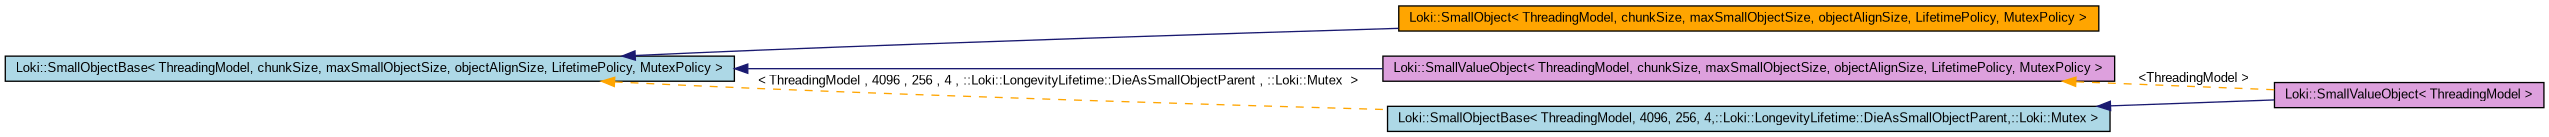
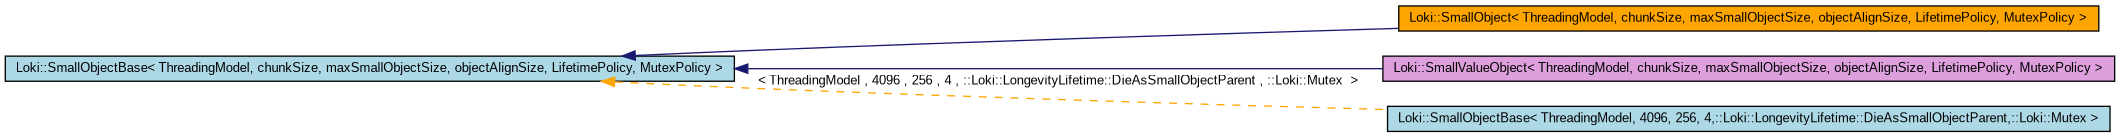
node "Loki::SmallValueObject< ThreadingModel >": removed
